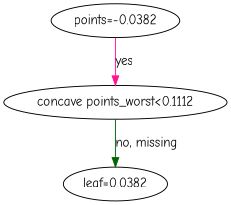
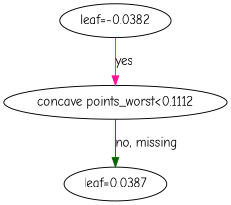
node "points=-0.0382": label "points=-0.0382" -> "leaf=-0.0382"
node "leaf=0.0382": label "leaf=0.0382" -> "leaf=0.0387"
